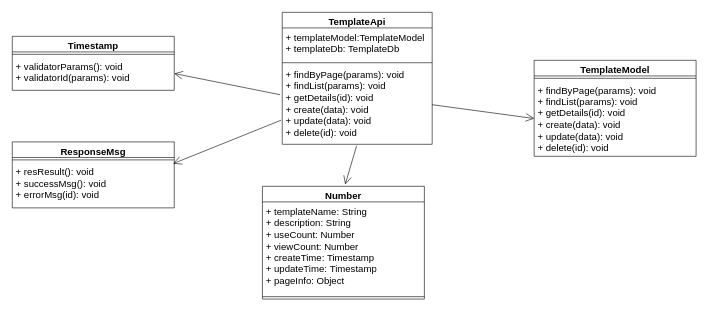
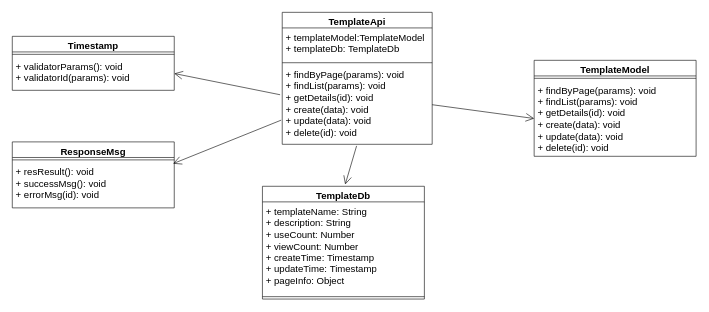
node "Number": label "Number" -> "TemplateDb"
